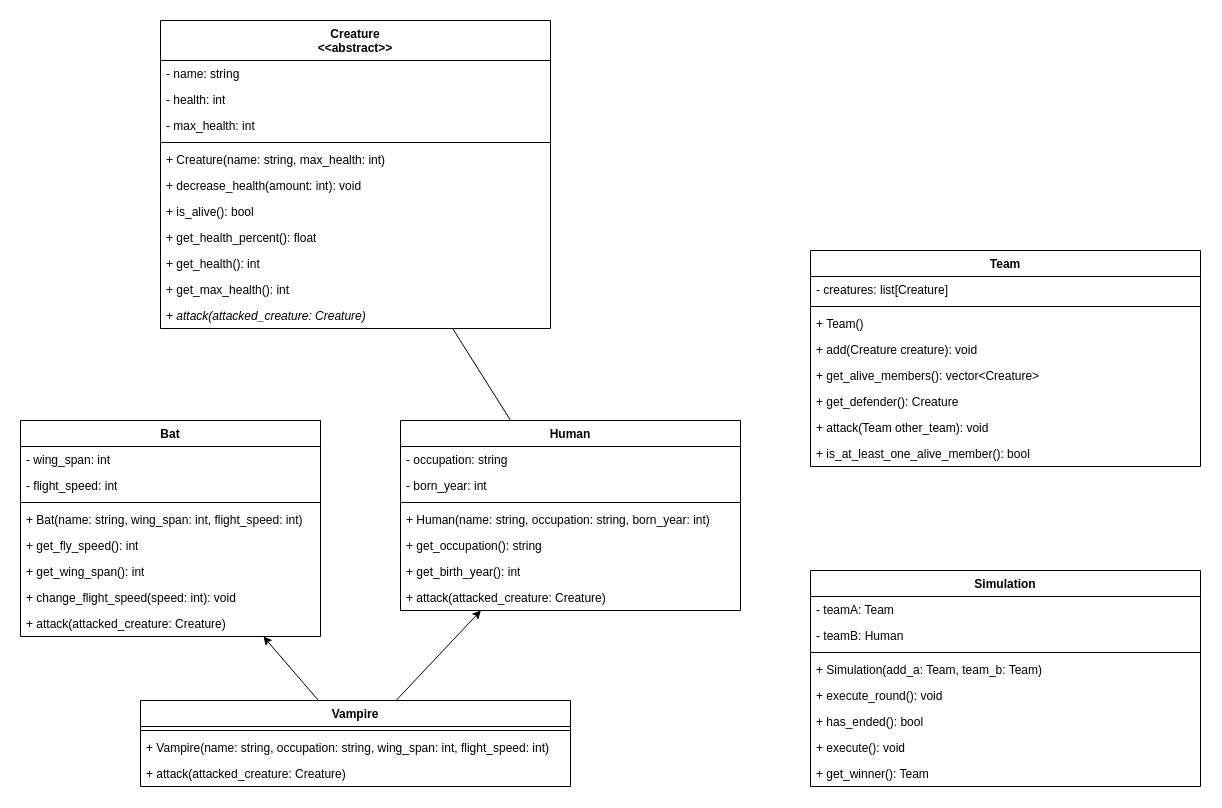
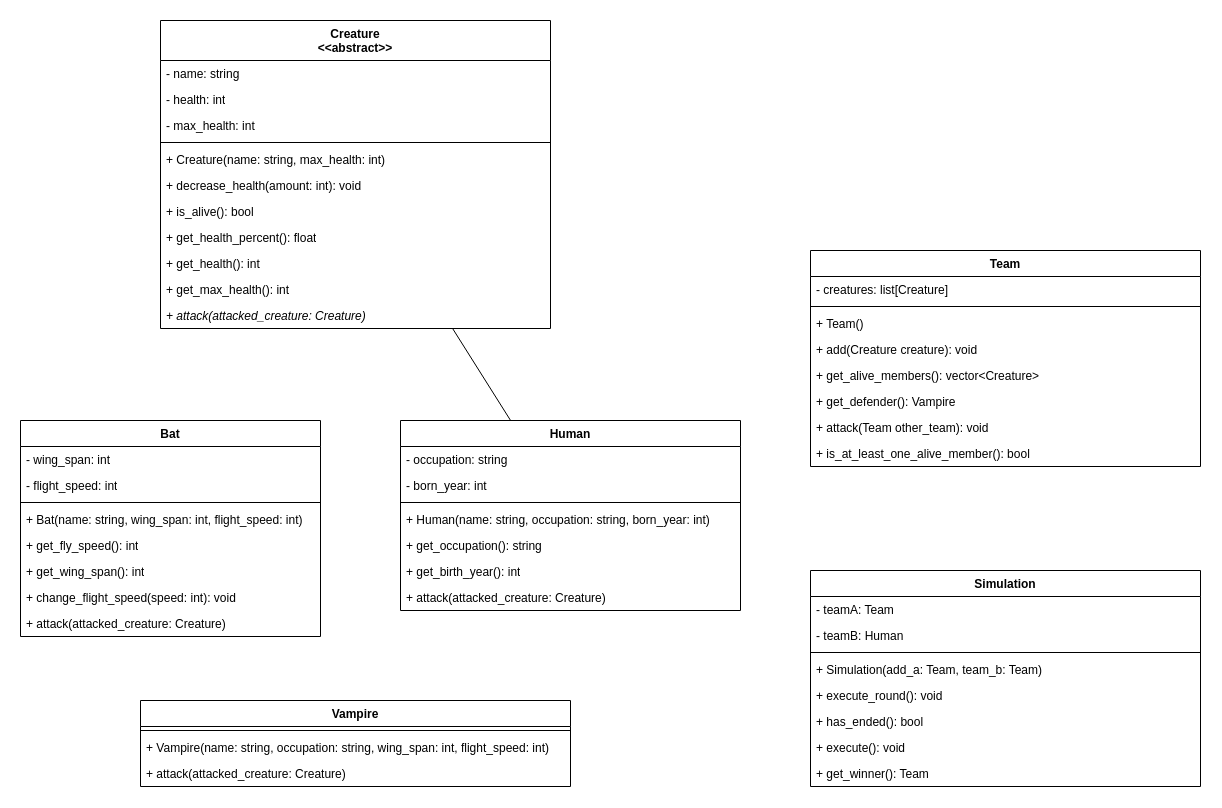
node "+ get_defender(): Creature": label "+ get_defender(): Creature" -> "+ get_defender(): Vampire"
edge "Vampire" -> "Human": removed
edge "Vampire" -> "Bat": removed
